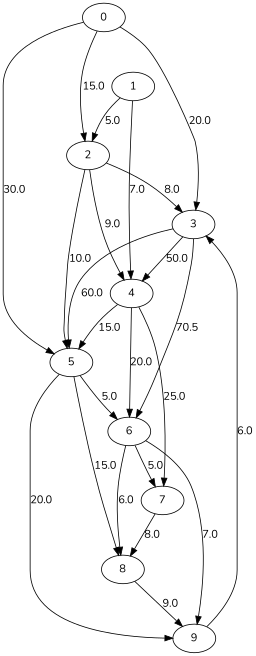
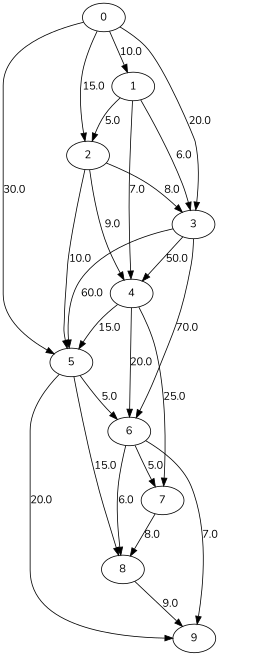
edge "0" -> "1": added, label "10.0"
edge "3" -> "6": label "70.5" -> "70.0"
edge "9" -> "3": now "1" -> "3"
